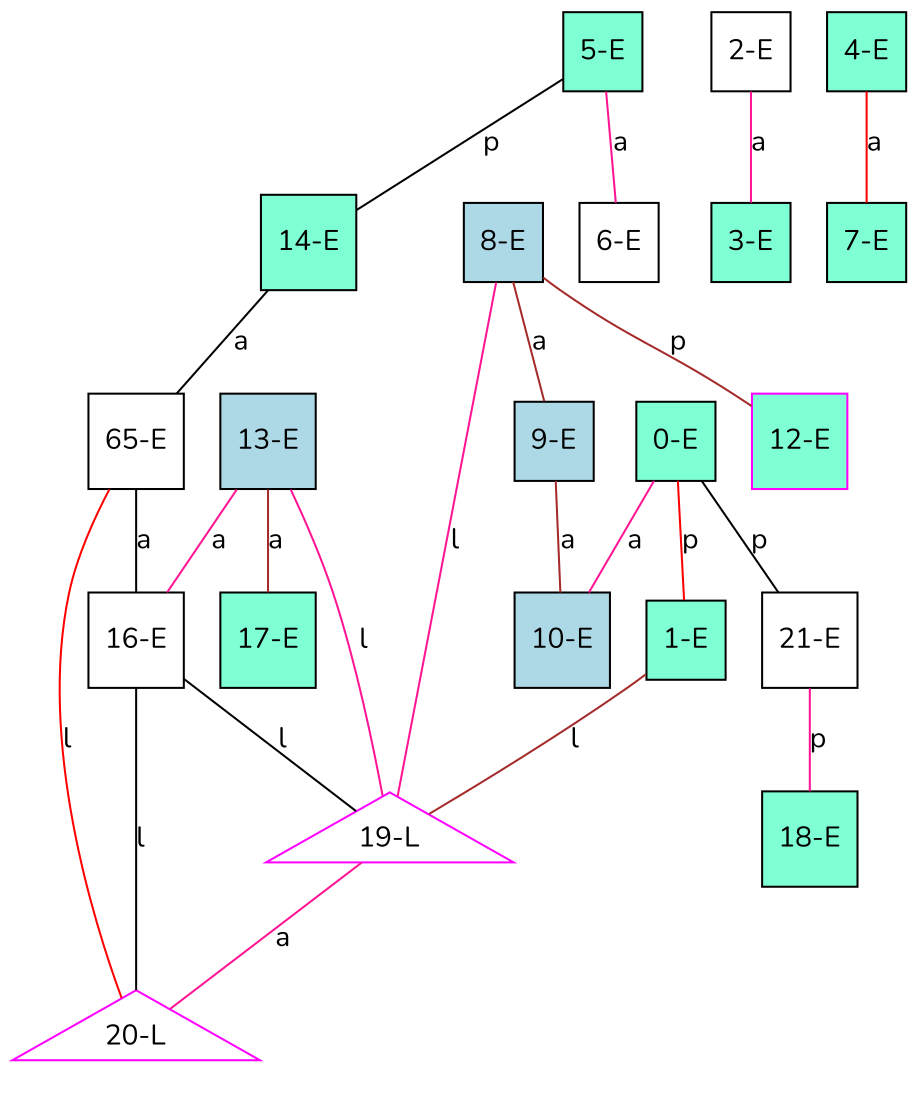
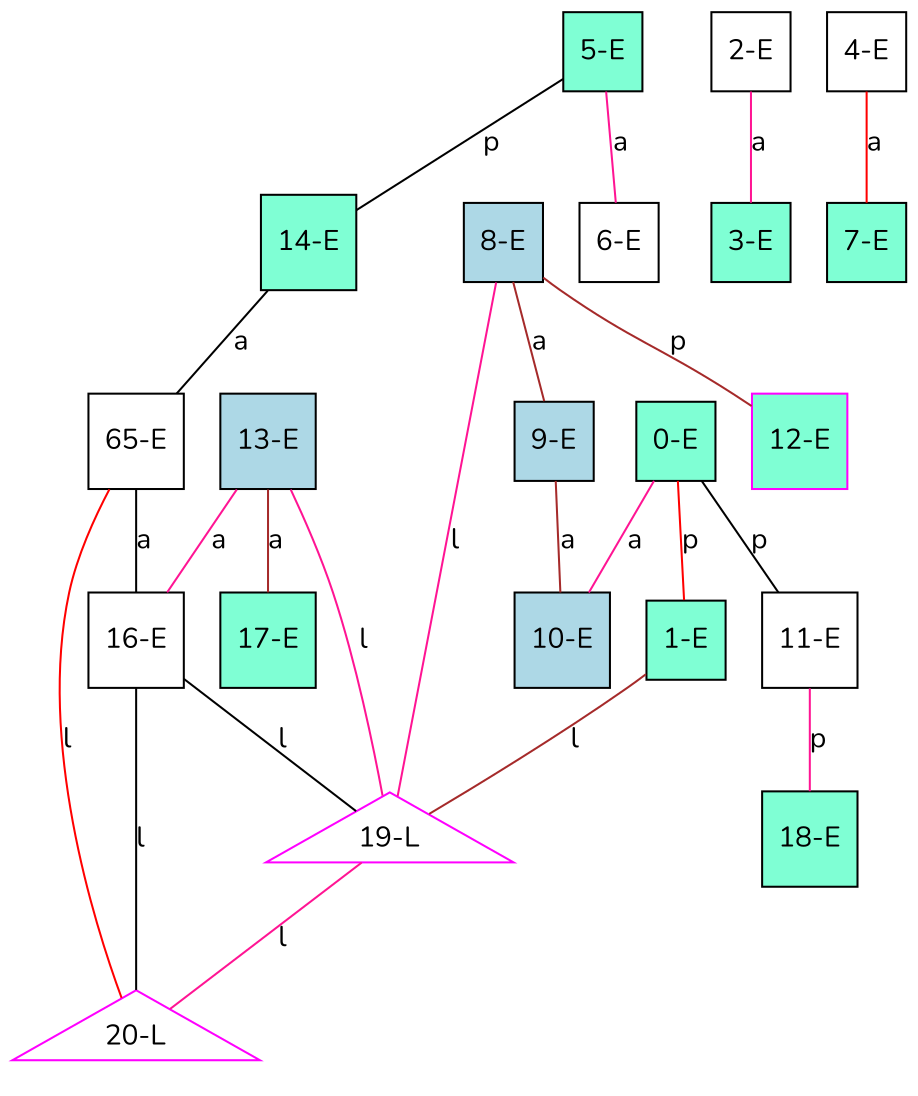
node "4-E": fillcolor aquamarine -> white
node "21-E": label "21-E" -> "11-E"
edge "19-L" -- "20-L": label "a" -> "l"
